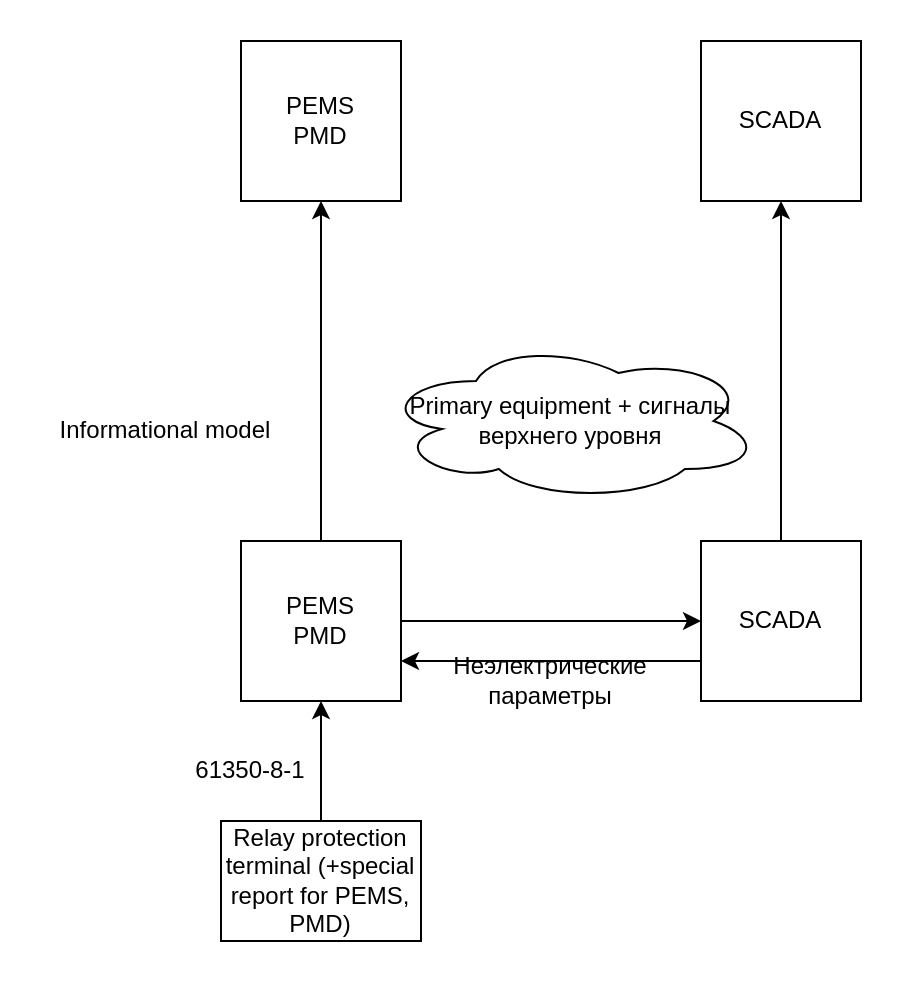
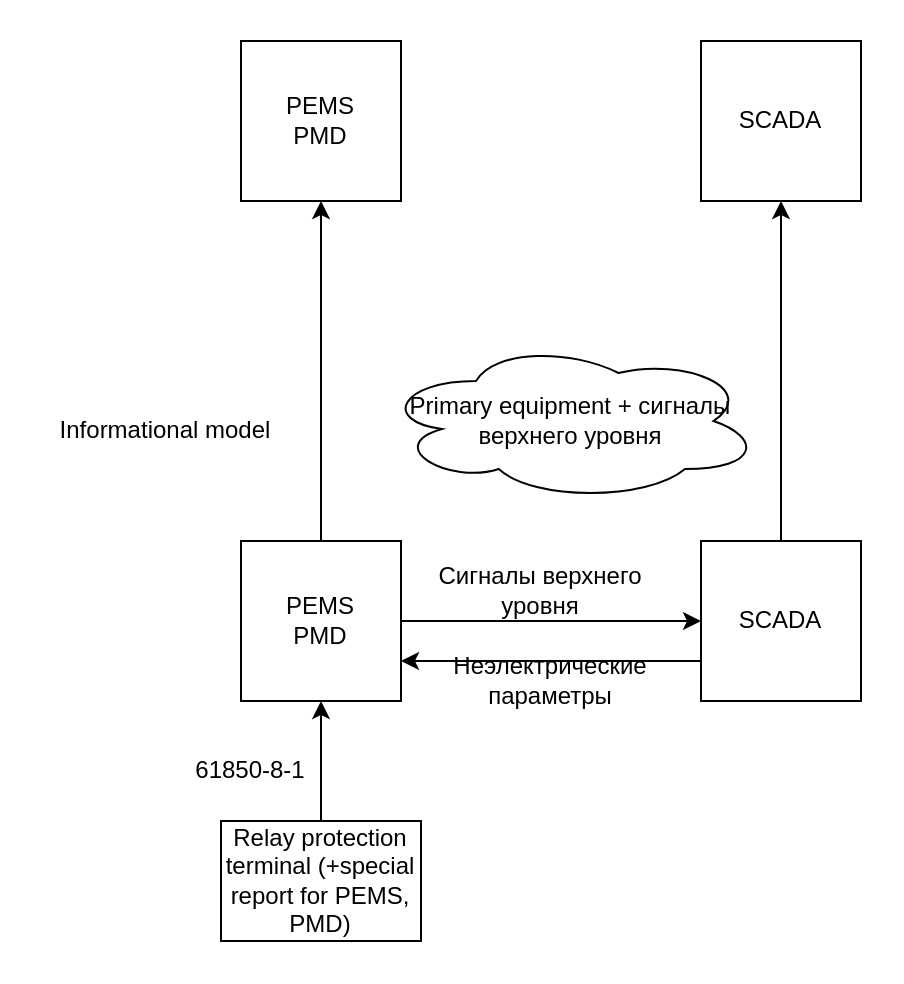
node "Сигналы верхнего уровня": added
node "61350-8-1": label "61350-8-1" -> "61850-8-1"
